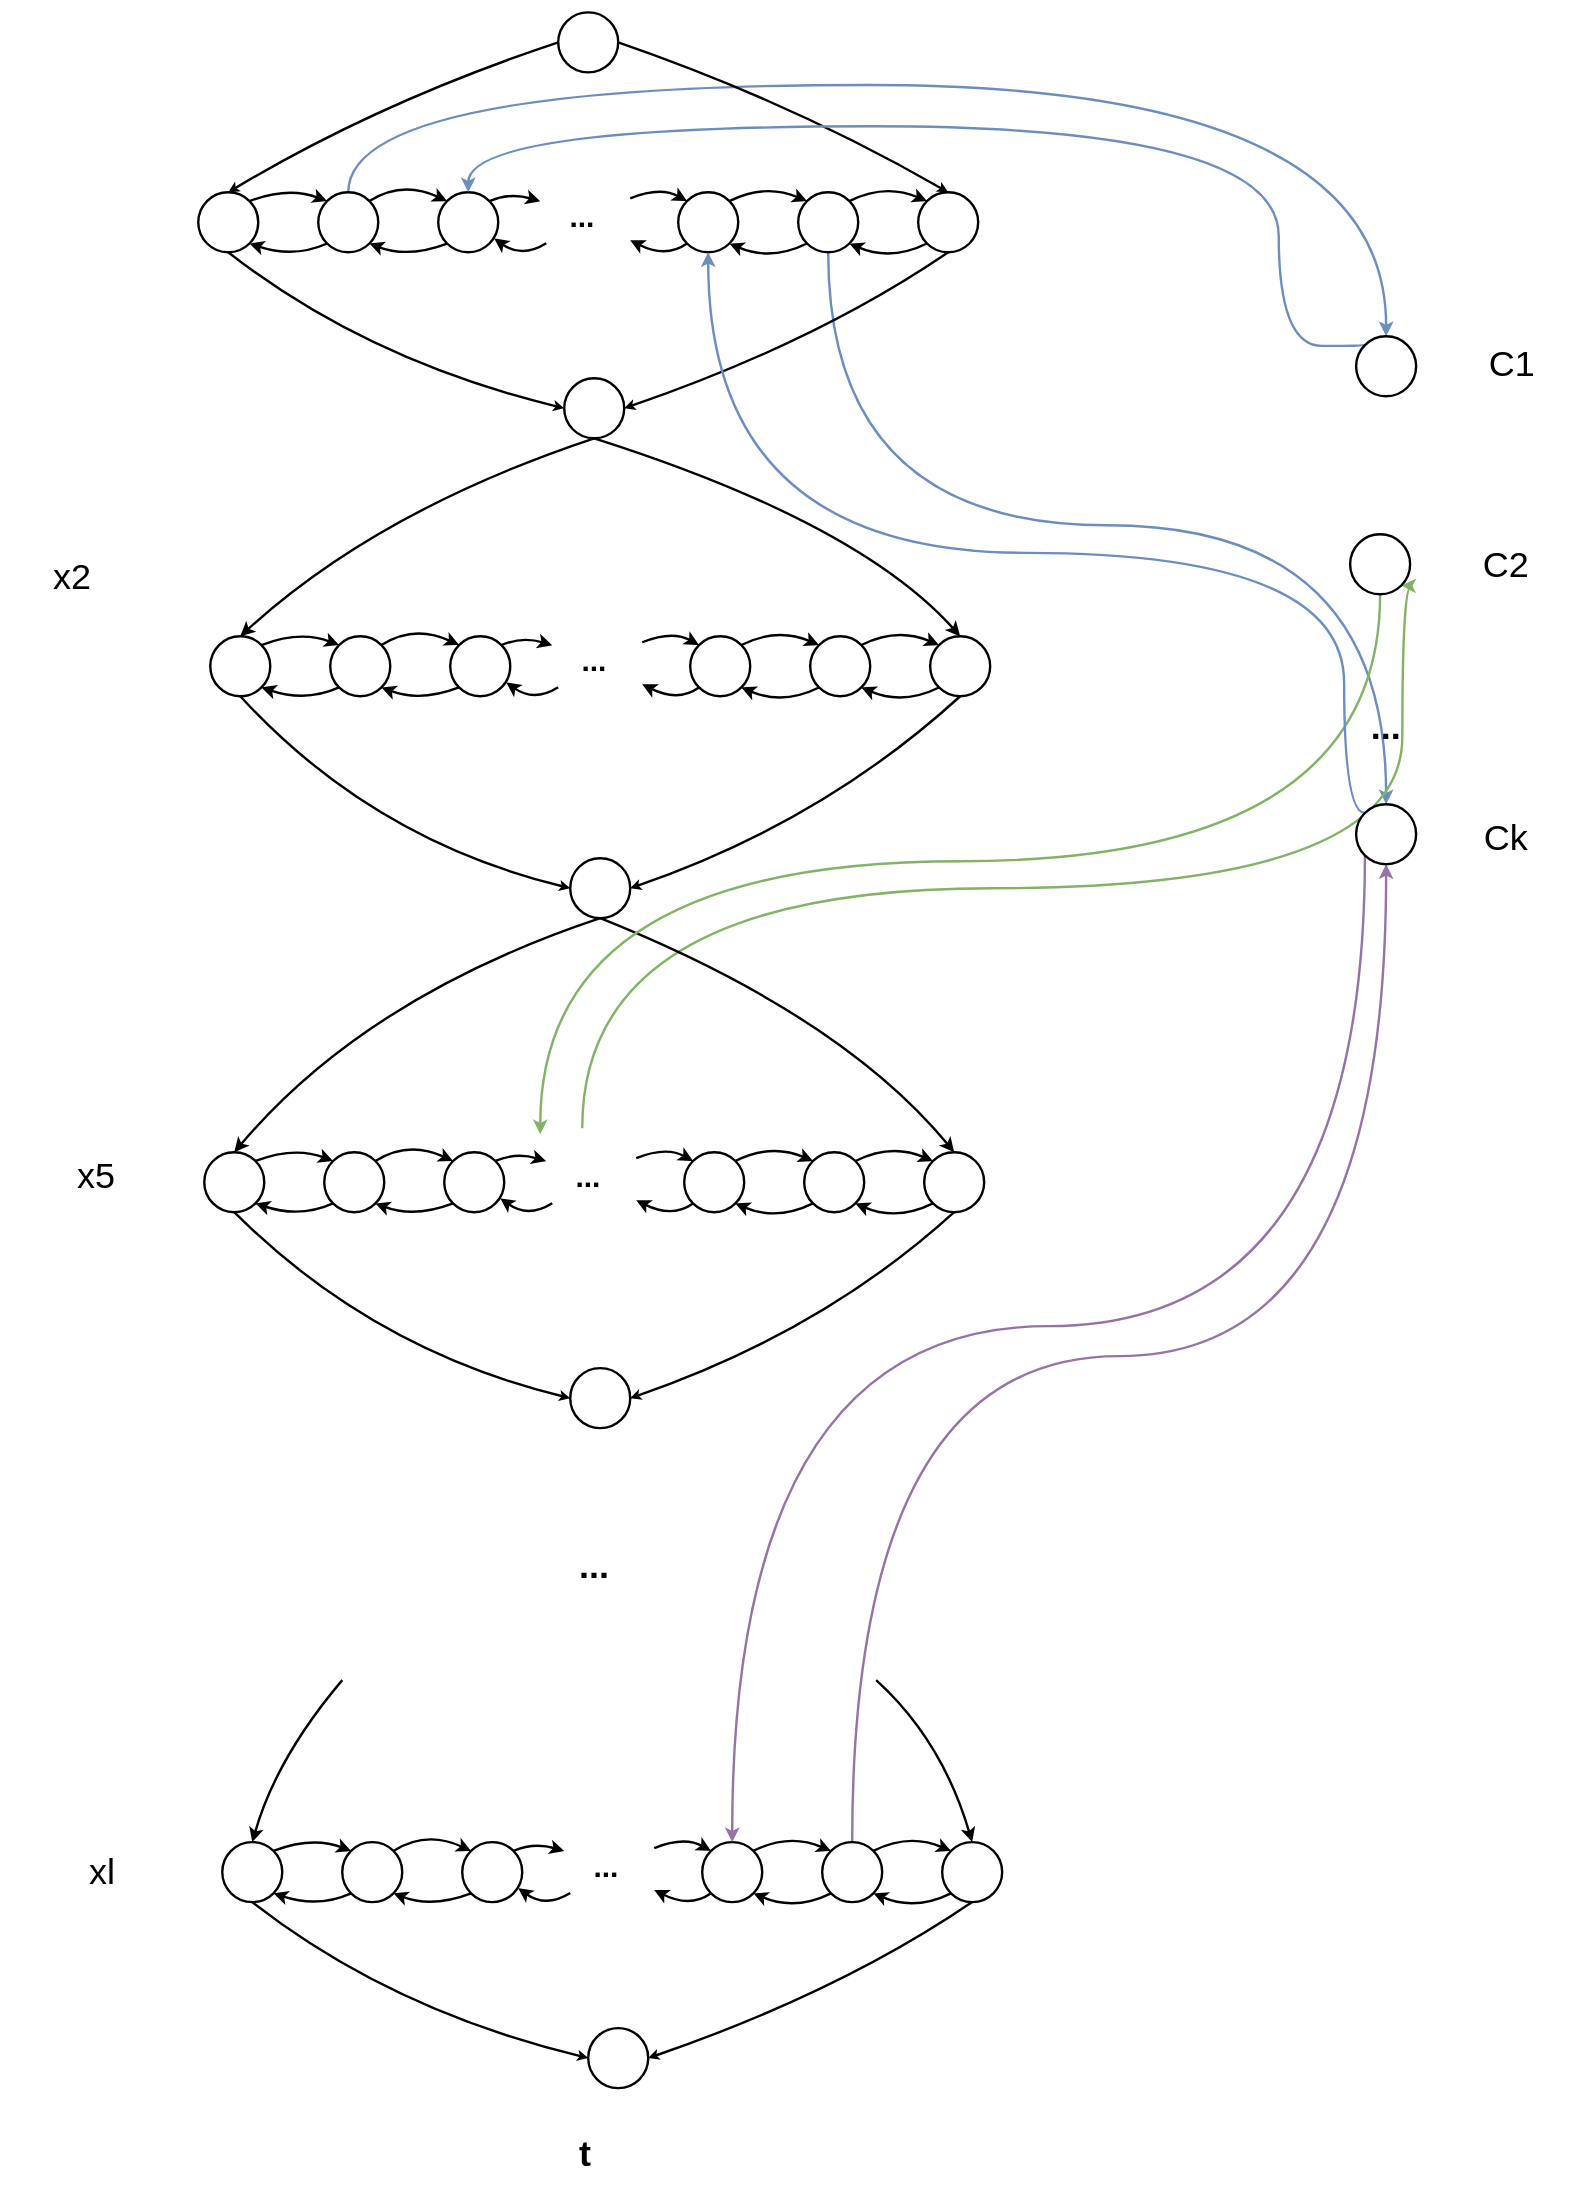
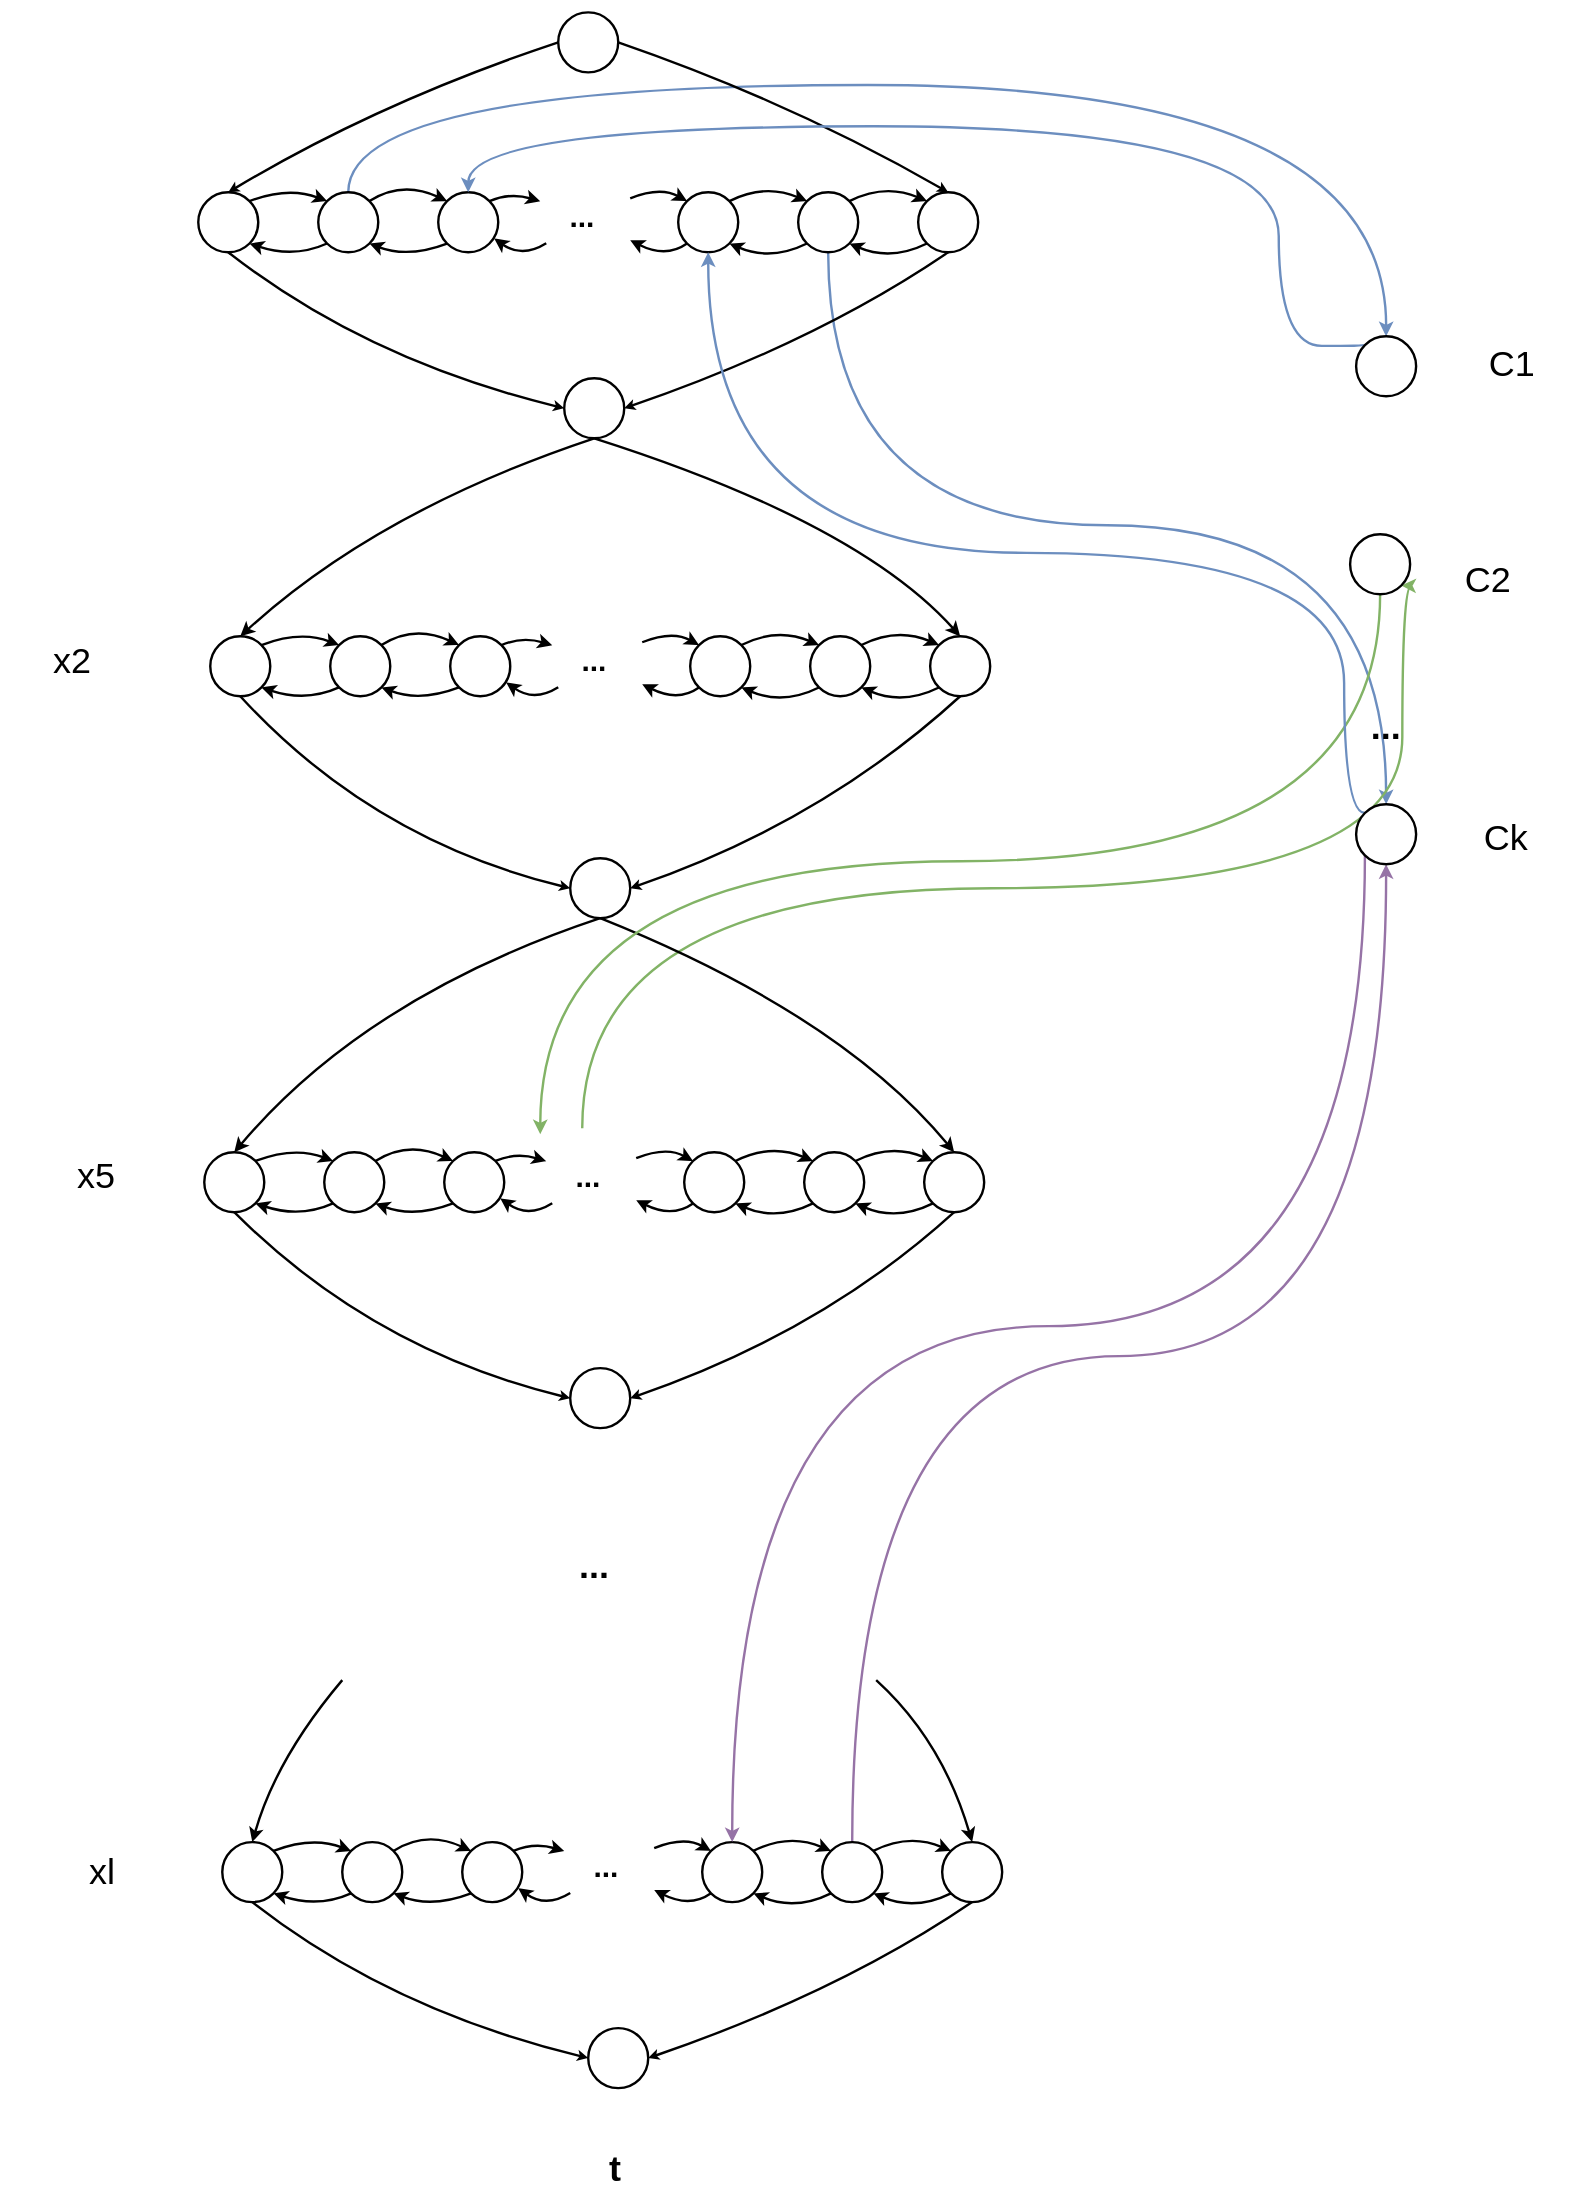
node "C2": moved (1506, 564) -> (1488, 579)
node "x2": moved (72, 576) -> (72, 660)
node "t": moved (585, 2154) -> (615, 2169)
